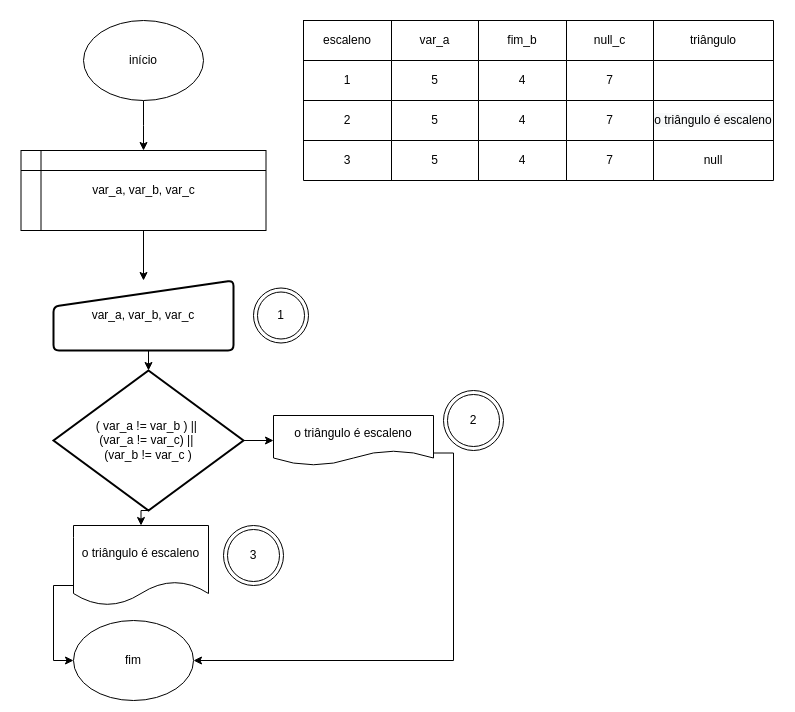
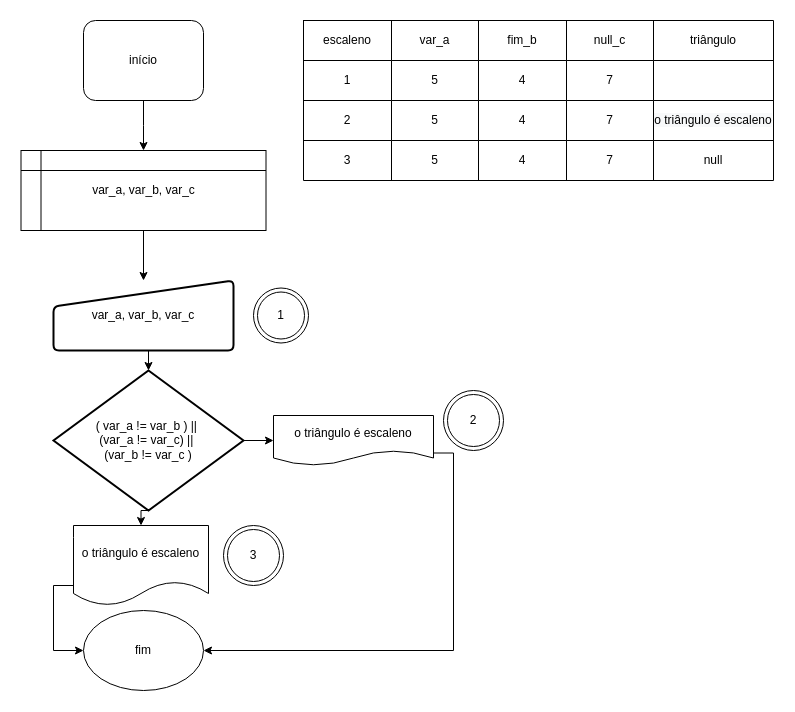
node "início": shape ellipse -> rounded rectangle
node "fim": moved (134, 661) -> (144, 651)
